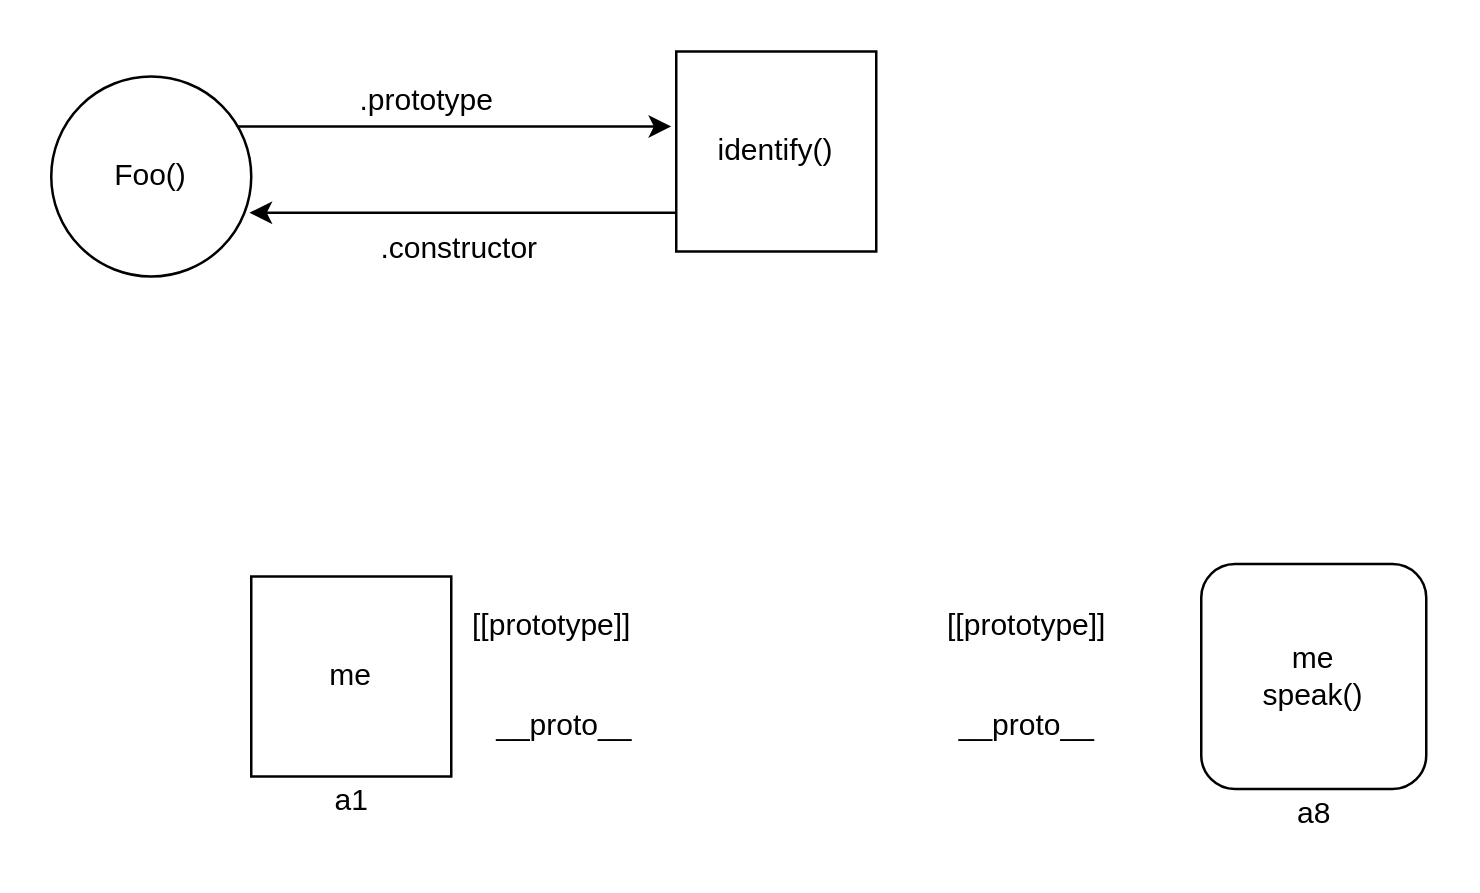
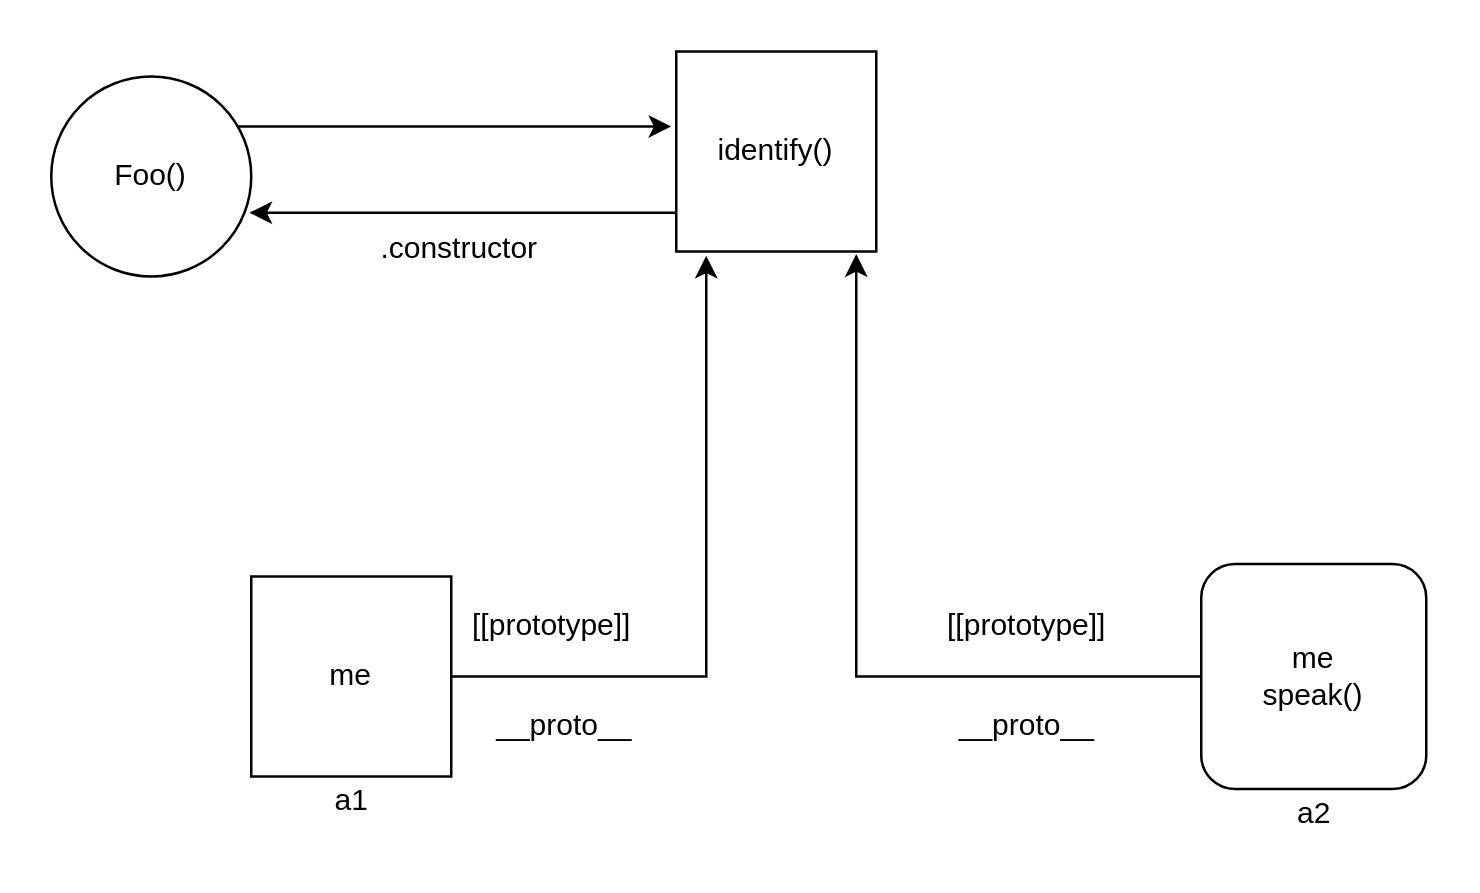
node ".prototype": removed
edge "me" -> "identify()": added
edge "me speak()" -> "identify()": added
node "a8": label "a8" -> "a2"
